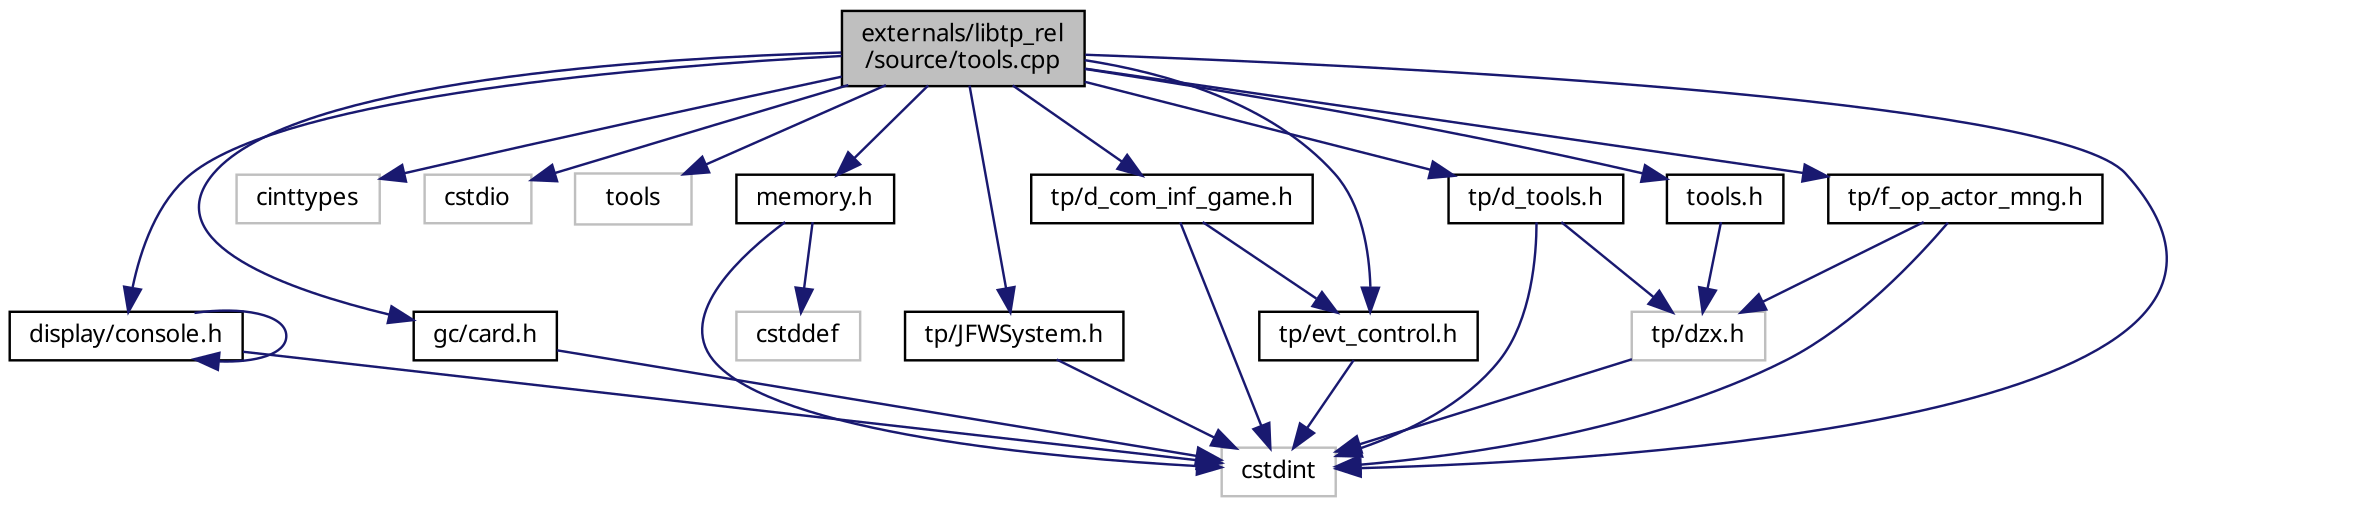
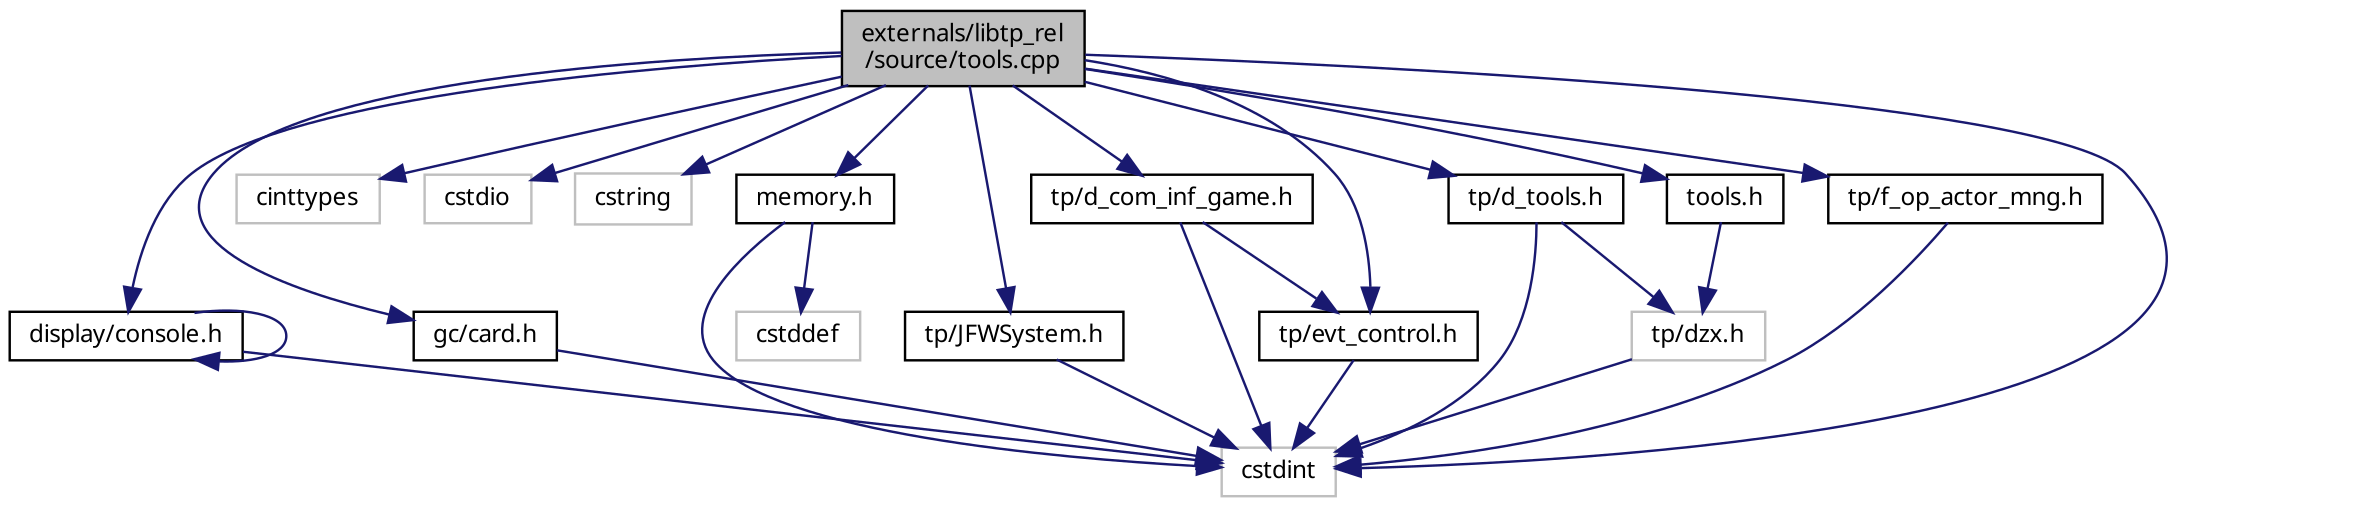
node "tools": label "tools" -> "cstring"
edge "tp/f_op_actor_mng.h" -> "tp/dzx.h": removed
